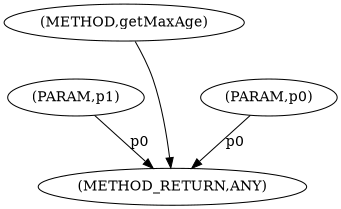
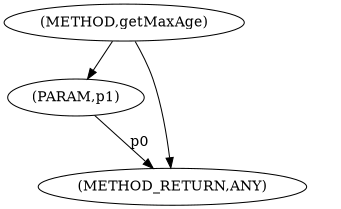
edge "(METHOD,getMaxAge)" -> "(PARAM,p1)": added
node "(PARAM,p0)": removed
